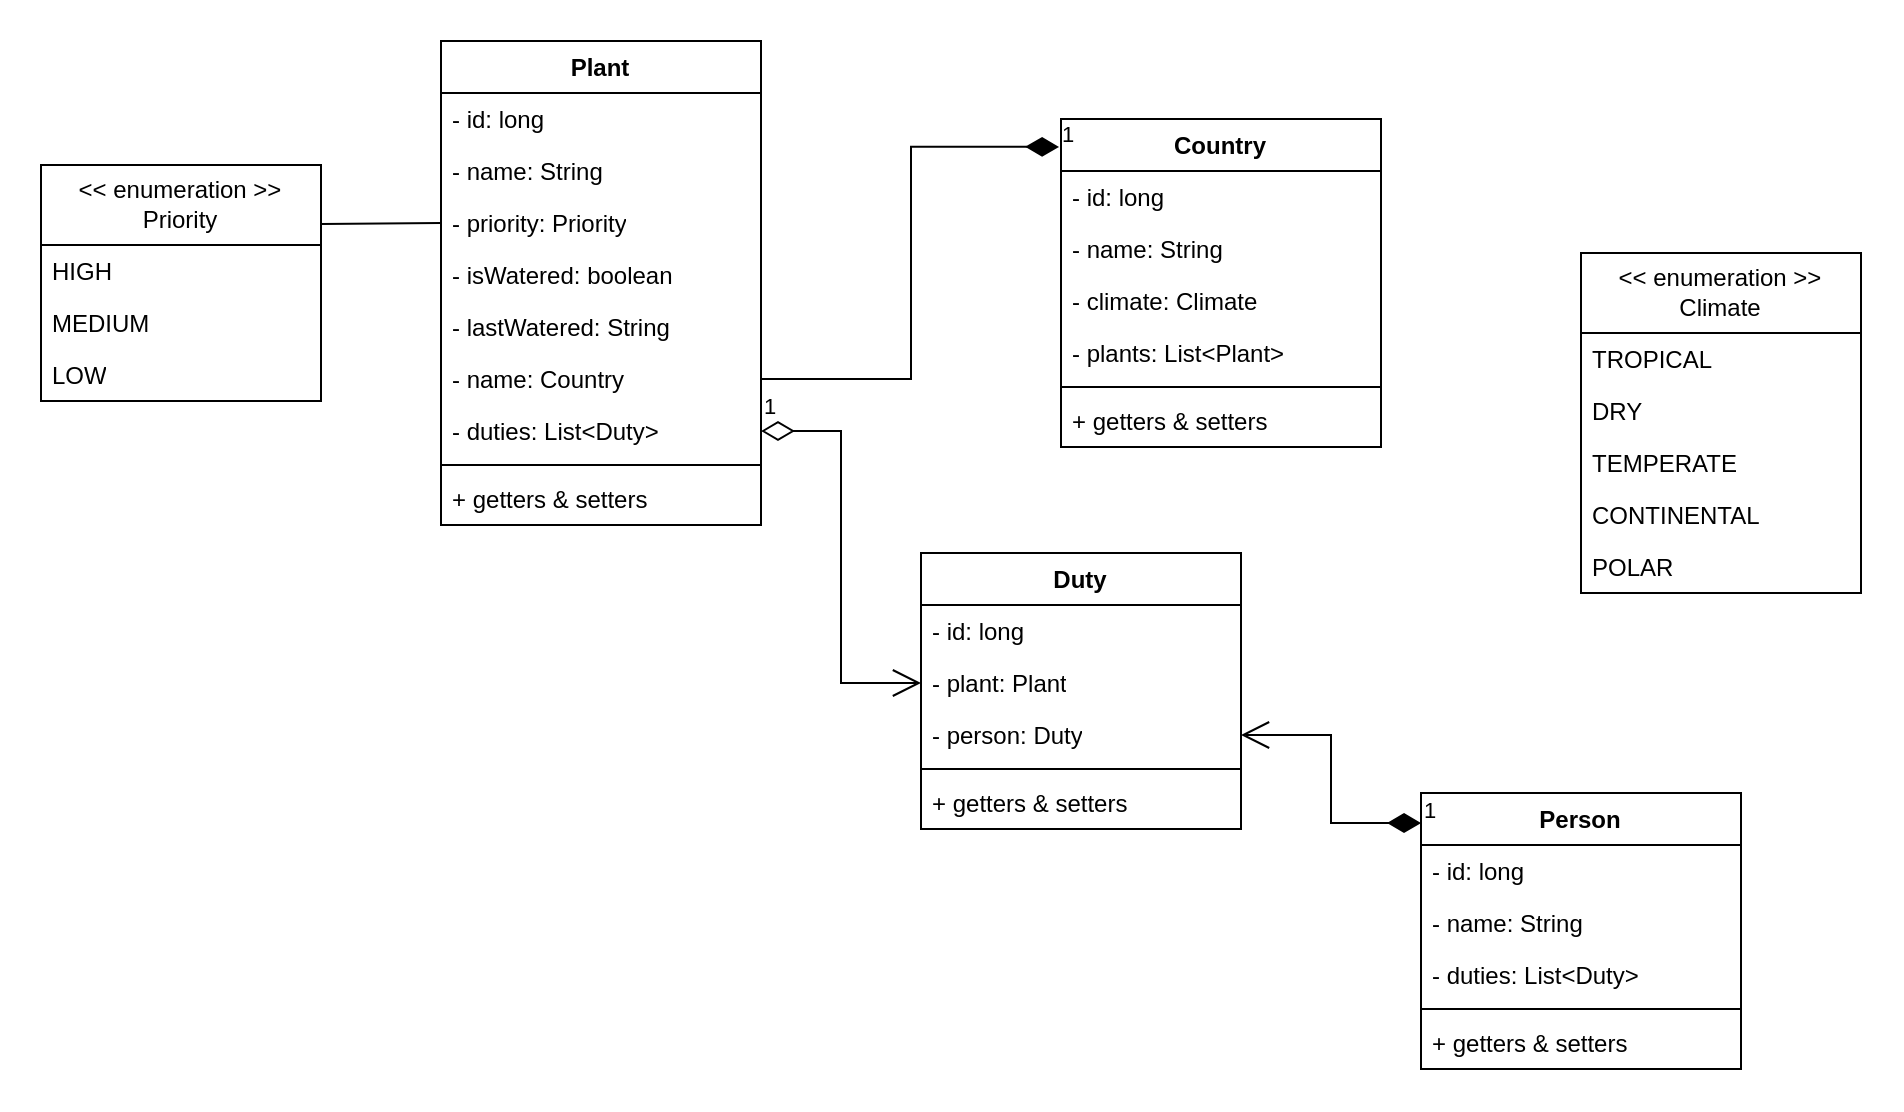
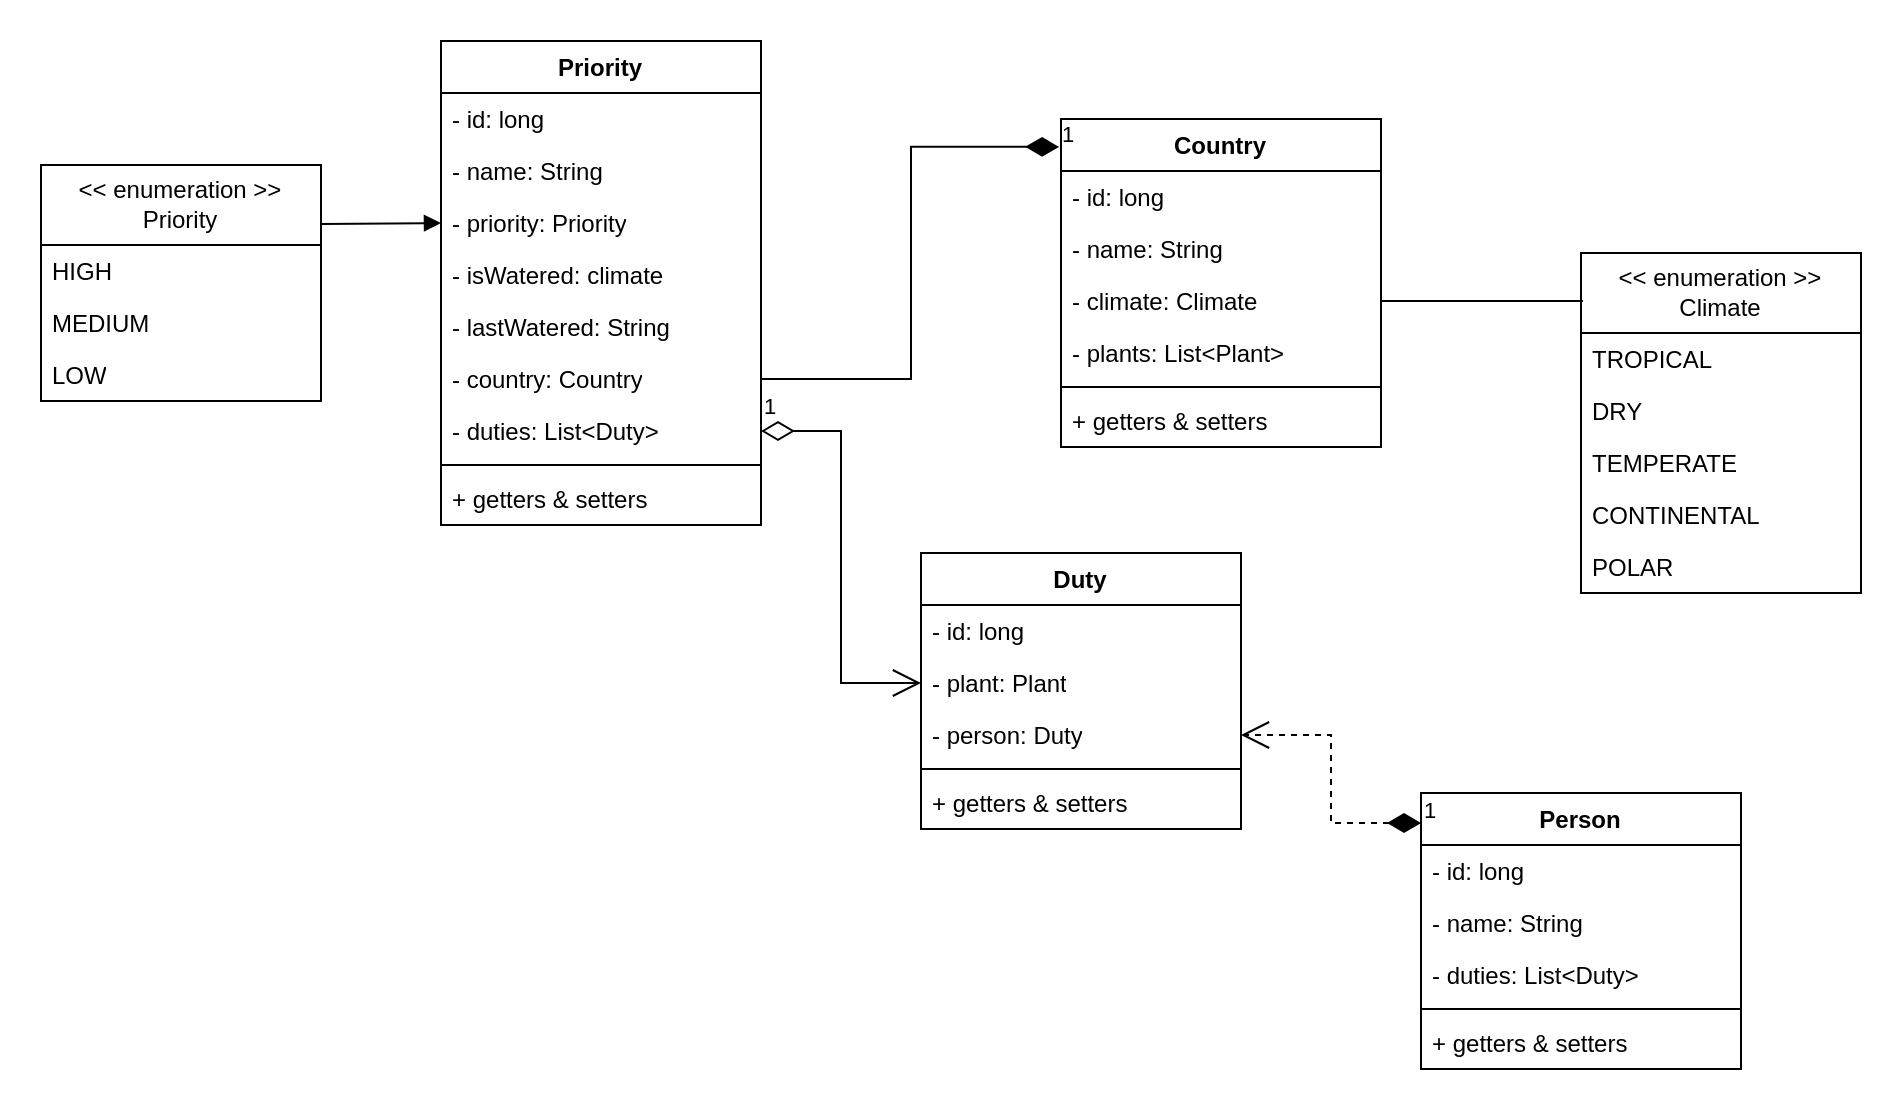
node "Plant": label "Plant" -> "Priority"
edge "- priority: Priority" -- "<< enumeration >> Priority": arrowhead none -> block
node "- isWatered: boolean": label "- isWatered: boolean" -> "- isWatered: climate"
edge "- climate: Climate" -- "<< enumeration >> Climate": added
node "- name: Country": label "- name: Country" -> "- country: Country"
edge "- person: Duty" -- "Person": style solid -> dashed
